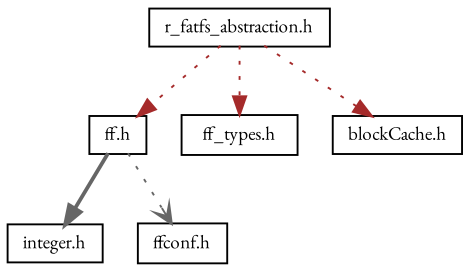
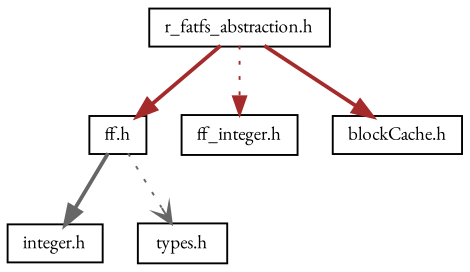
edge "r_fatfs_abstraction.h" -> "ff.h": style dotted -> bold
edge "r_fatfs_abstraction.h" -> "blockCache.h": style dotted -> bold
node "ff_types.h": label "ff_types.h" -> "ff_integer.h"
node "ffconf.h": label "ffconf.h" -> "types.h"
